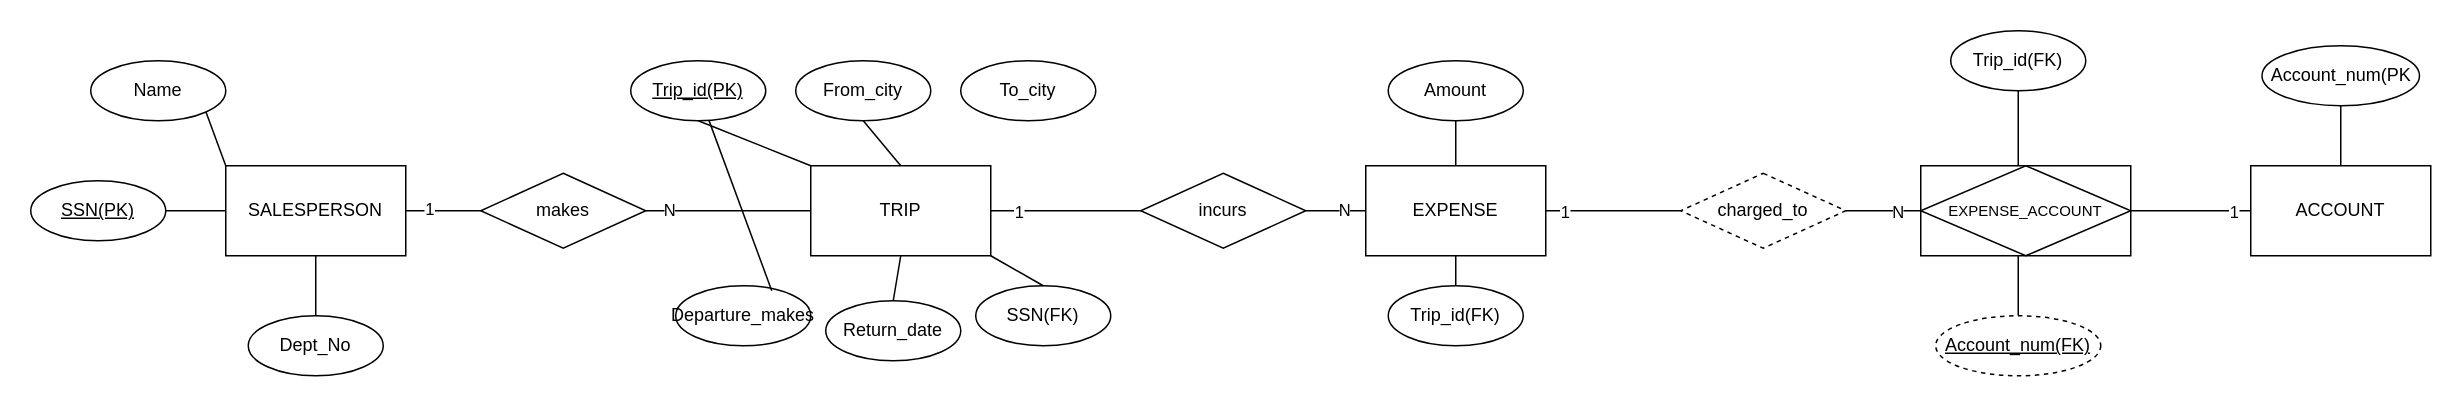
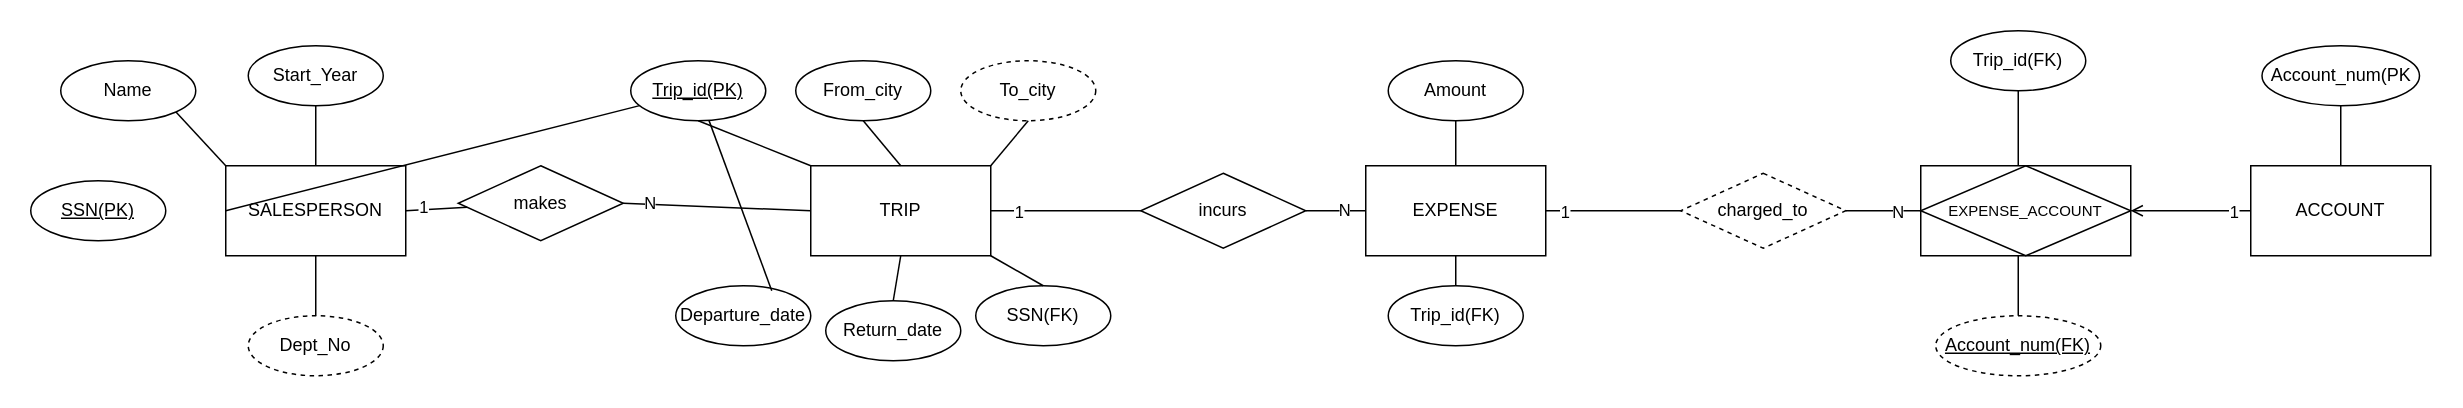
node "Start_Year": added
node "Name": moved (158, 91) -> (128, 91)
node "To_city": style solid -> dashed
edge "Start_Year" -- "SALESPERSON": added
edge "To_city" -- "TRIP": added
edge "SSN(PK)" -- "SALESPERSON": now "Trip_id(PK)" -- "SALESPERSON"
node "makes": moved (563, 211) -> (541, 203)
edge "EXPENSE_ACCOUNT" -- "ACCOUNT": arrowhead none -> open
node "Departure_makes": label "Departure_makes" -> "Departure_date"
node "Dept_No": style solid -> dashed
